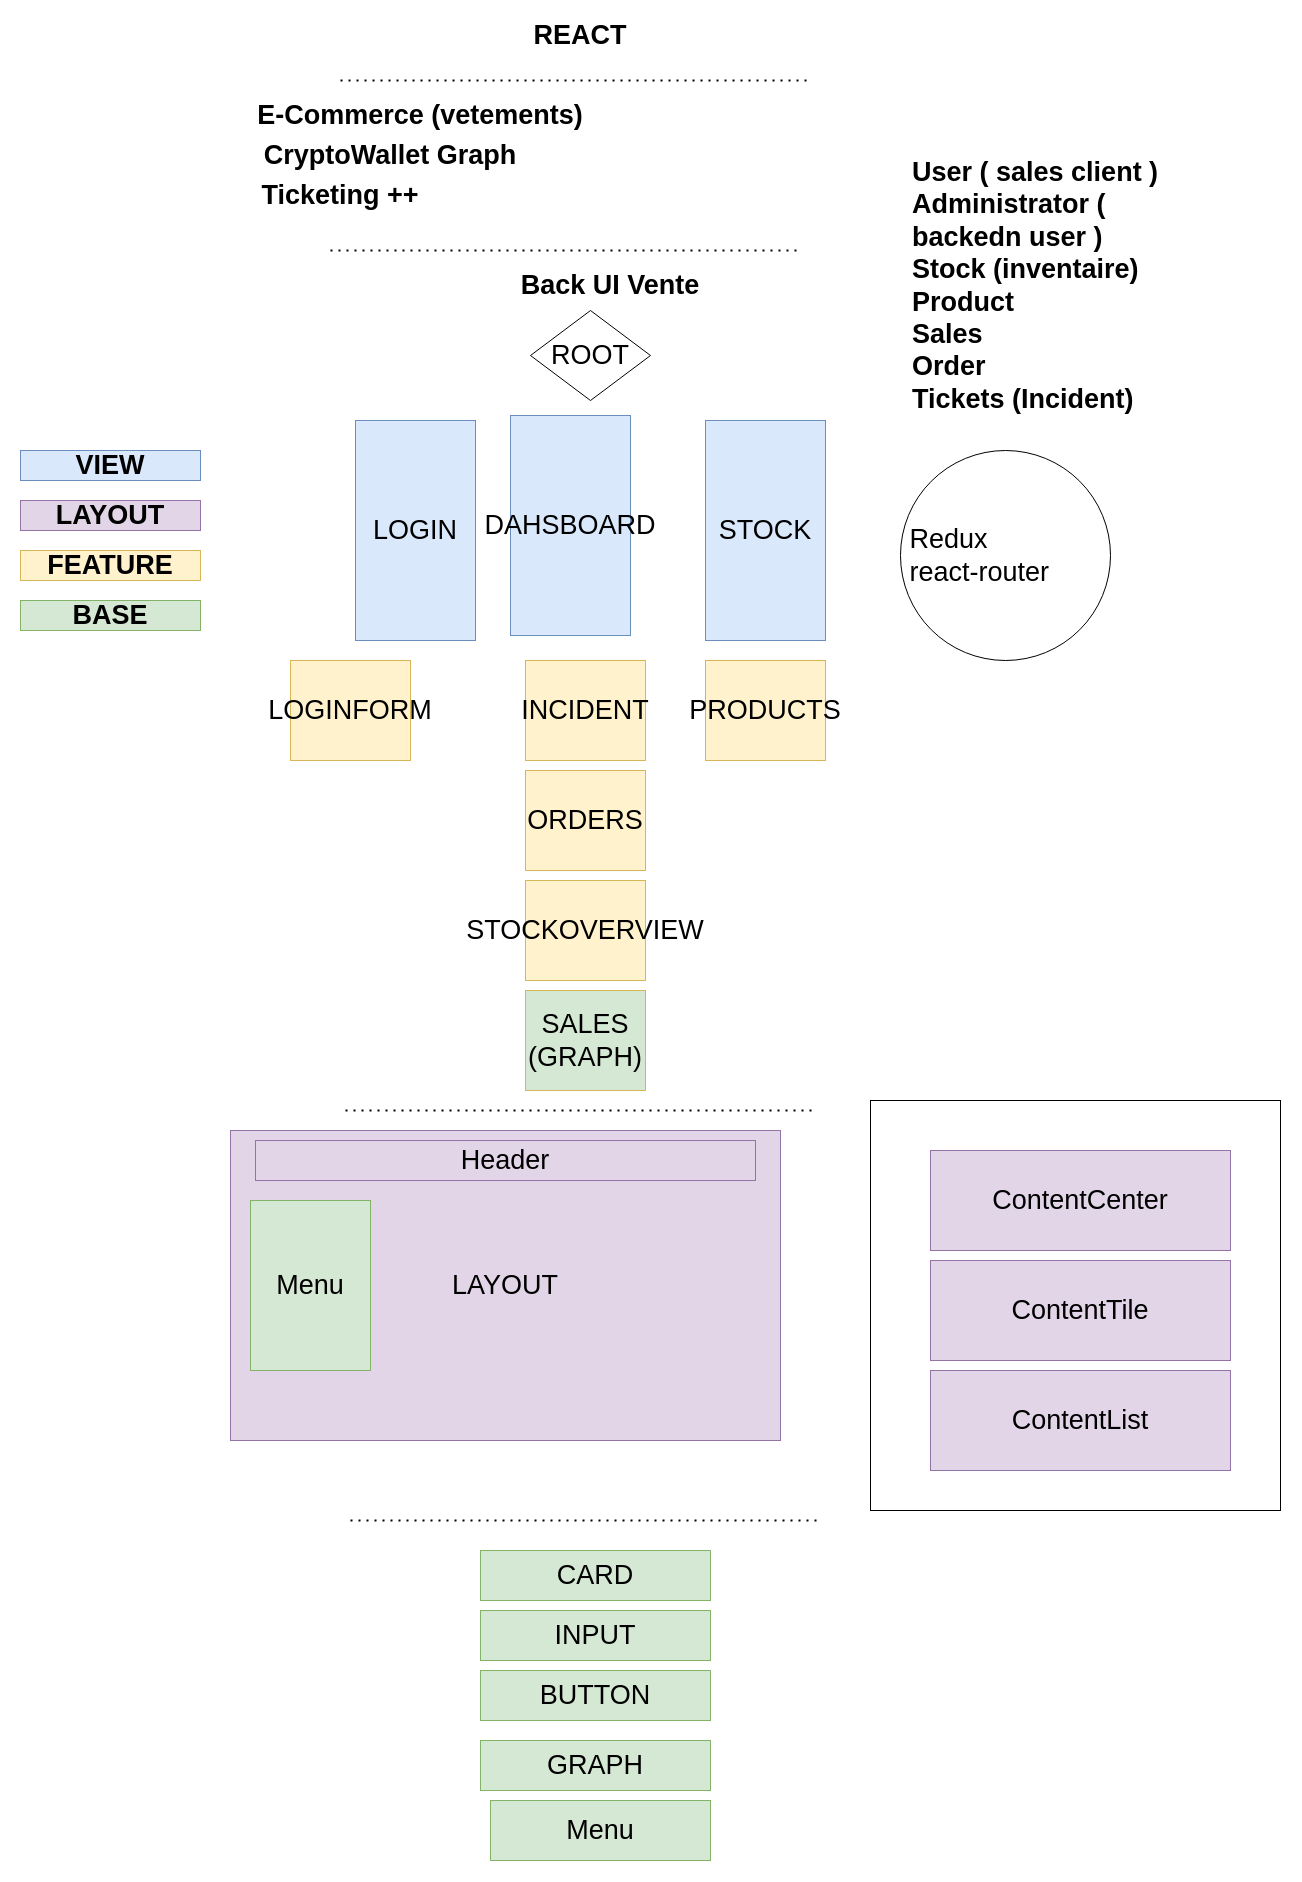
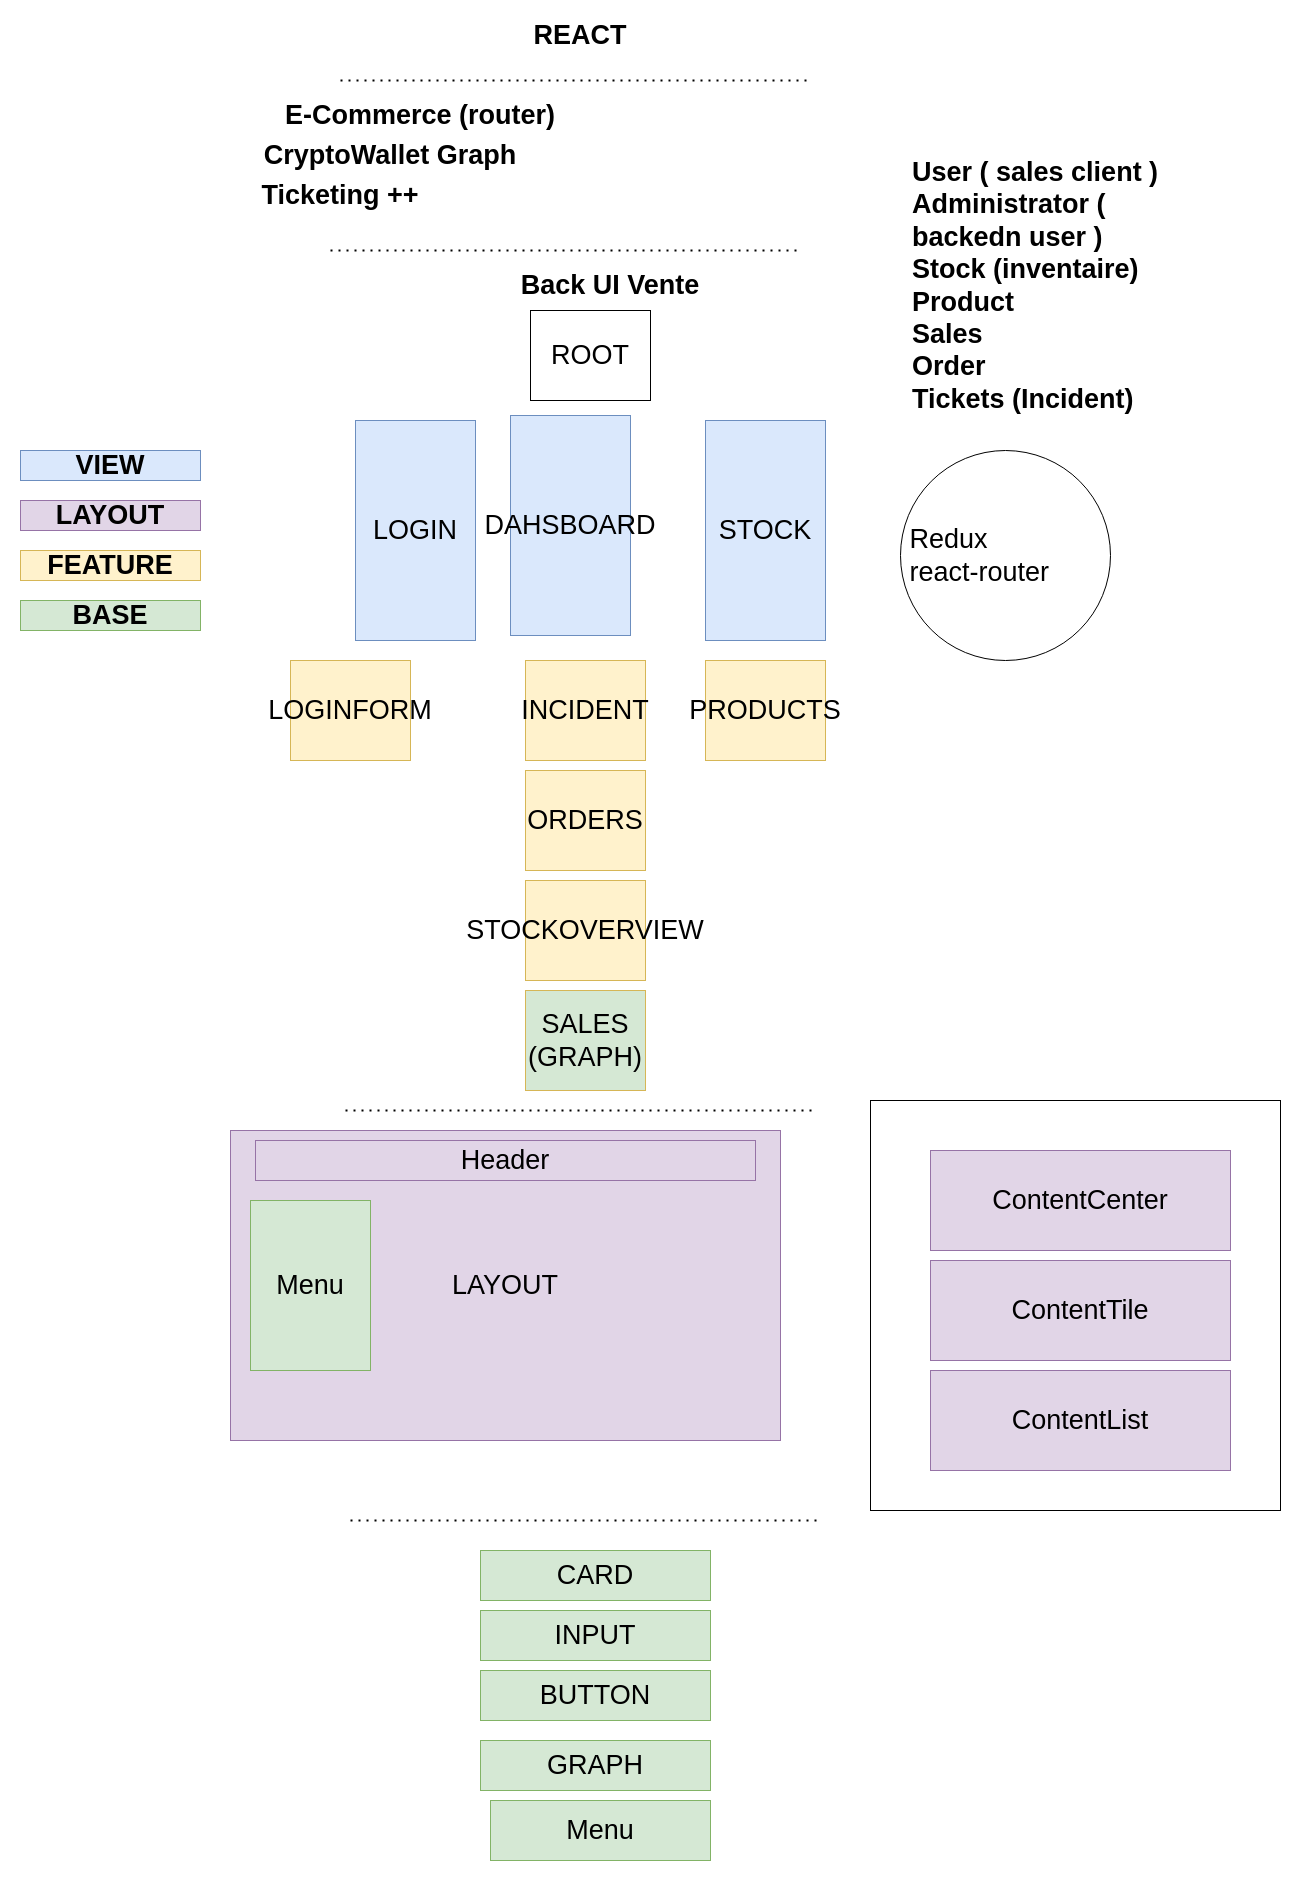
node "E-Commerce (vetements)": label "E-Commerce (vetements)" -> "E-Commerce (router)"
node "ROOT": shape diamond -> rectangle
